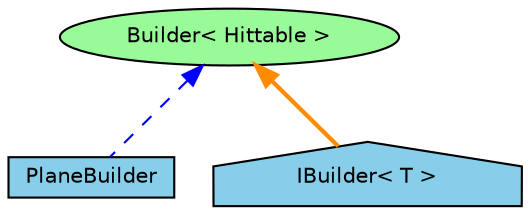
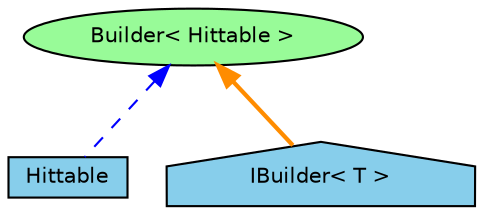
node "PlaneBuilder": label "PlaneBuilder" -> "Hittable"
